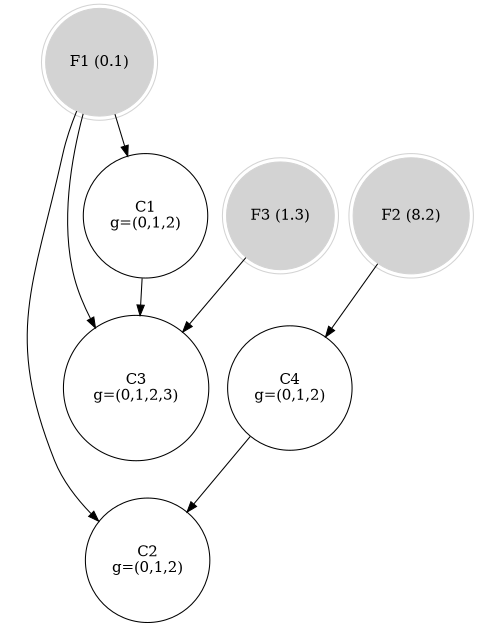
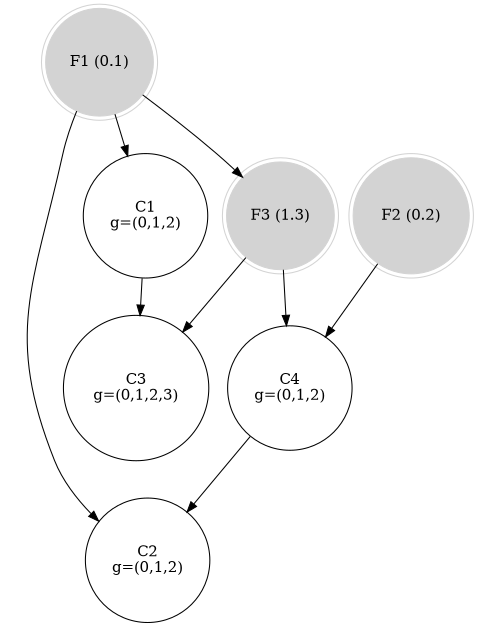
node "F2 (8.2)": label "F2 (8.2)" -> "F2 (0.2)"
edge "F1 (0.1)" -> "C3 g=(0,1,2,3)": now "F1 (0.1)" -> "F3 (1.3)"
edge "F3 (1.3)" -> "C4 g=(0,1,2)": added
